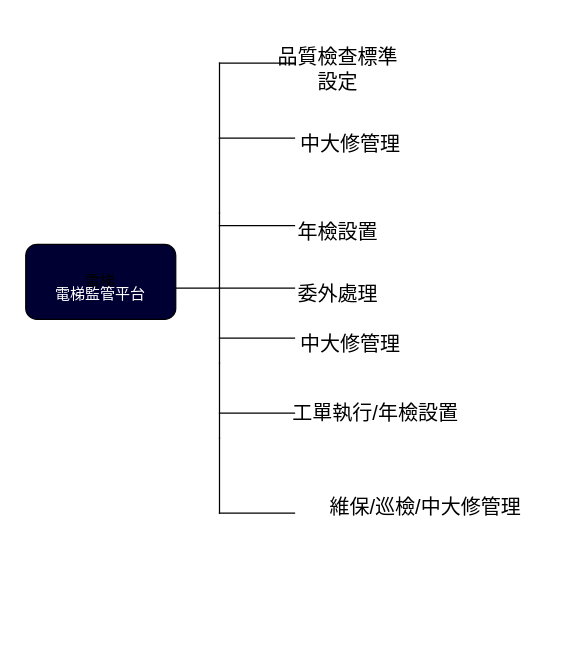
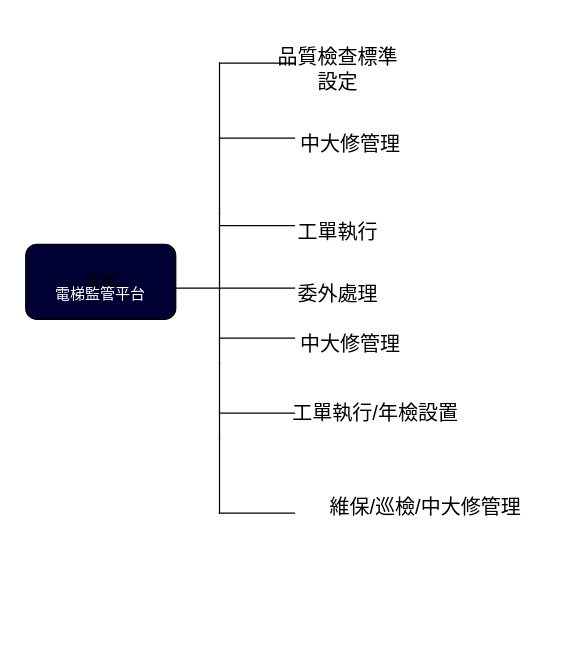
node "年檢設置": label "年檢設置" -> "工單執行"
